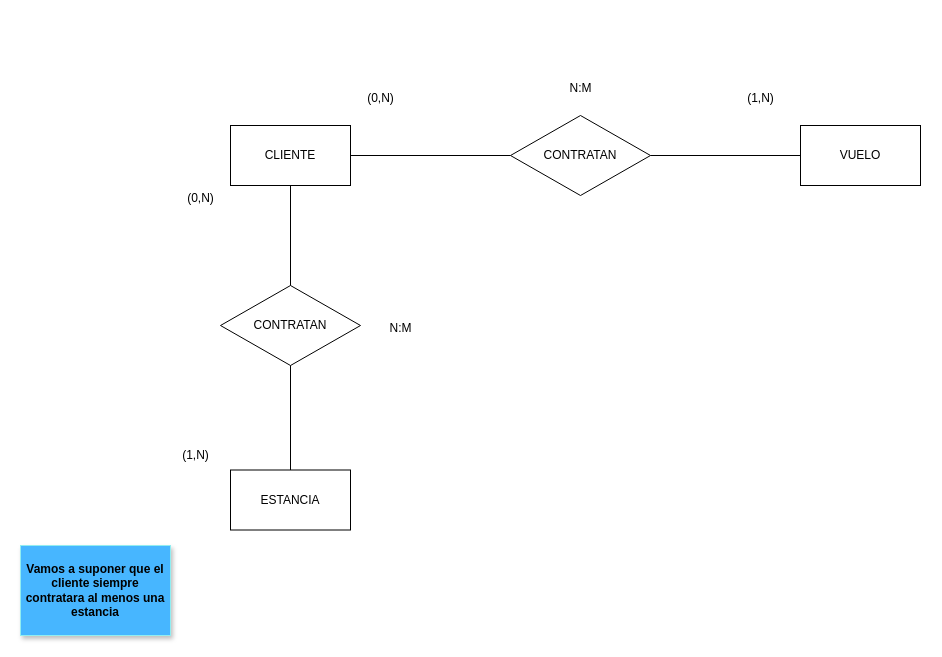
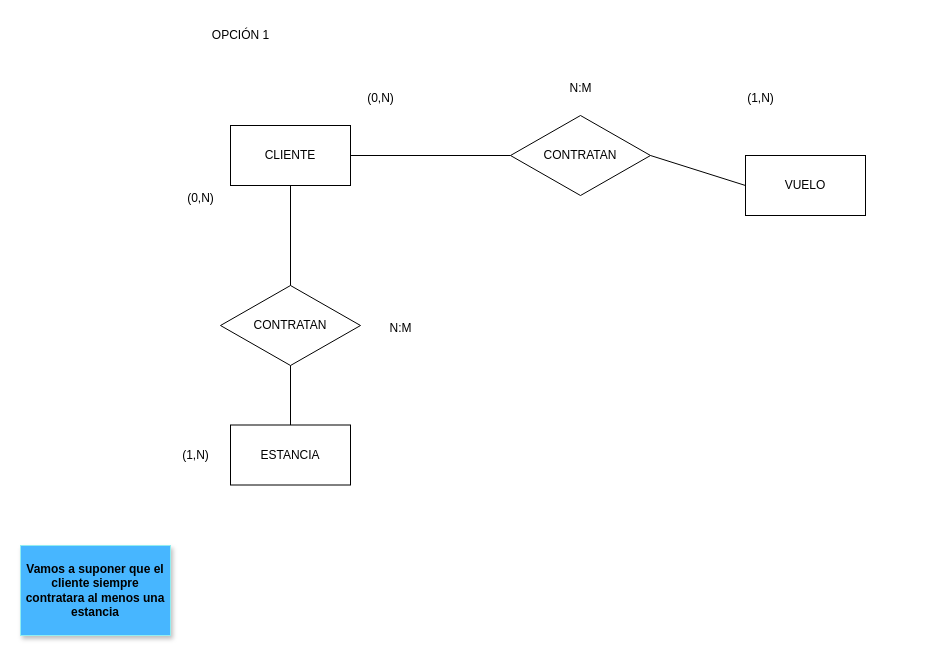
node "OPCIÓN 1": added
node "VUELO": moved (861, 156) -> (806, 186)
node "ESTANCIA": moved (291, 500) -> (291, 455)
